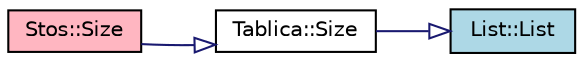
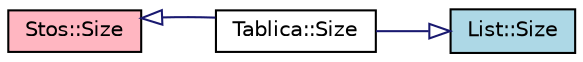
node "List::List": label "List::List" -> "List::Size"
edge "Stos::Size" -> "Tablica::Size": reversed
